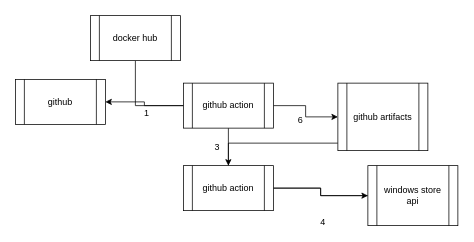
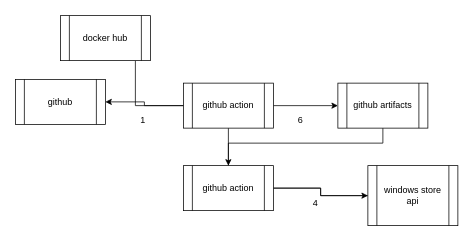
node "docker hub": moved (135, 38) -> (105, 38)
node "1": moved (147, 113) -> (143, 120)
node "github artifacts": size 90x68 -> 90x45
node "3": removed
node "4": moved (323, 222) -> (315, 203)
